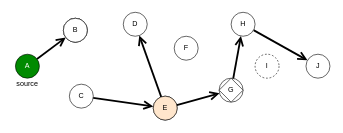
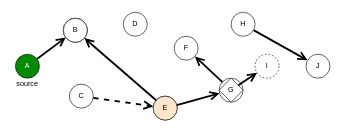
edge "G" -> "H": now "G" -> "F"
edge "E" -> "D": now "E" -> "B"
edge "G" -> "I": added
edge "C" -> "E": style solid -> dashed
